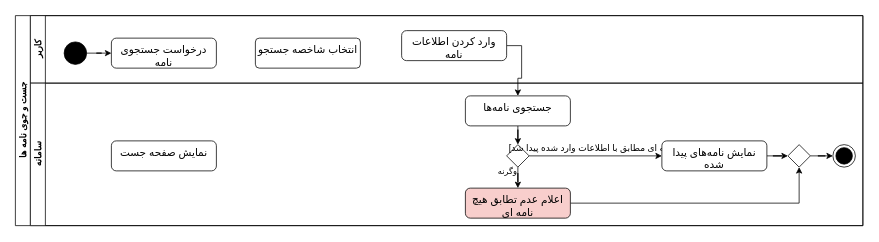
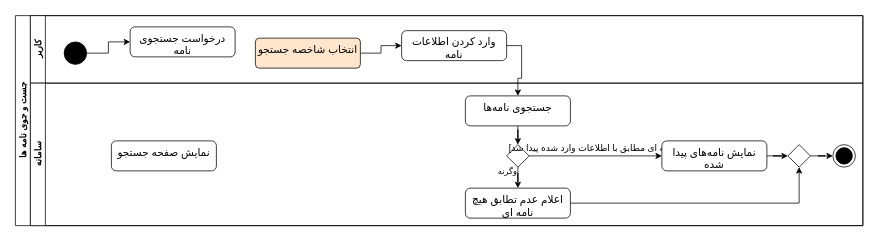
edge "انتخاب شاخصه جستجو" -> "وارد کردن اطلاعات نامه": added
node "درخواست جستجوی نامه": moved (164, 53) -> (183, 42)
node "انتخاب شاخصه جستجو": fillcolor #ffffff -> #ffe6cc
node "نمایش صفحه جست": label "نمایش صفحه جست" -> "نمایش صفحه جستجو"
node "اعلام عدم تطابق هیچ نامه ای": fillcolor #f8cecc -> #ffffff
